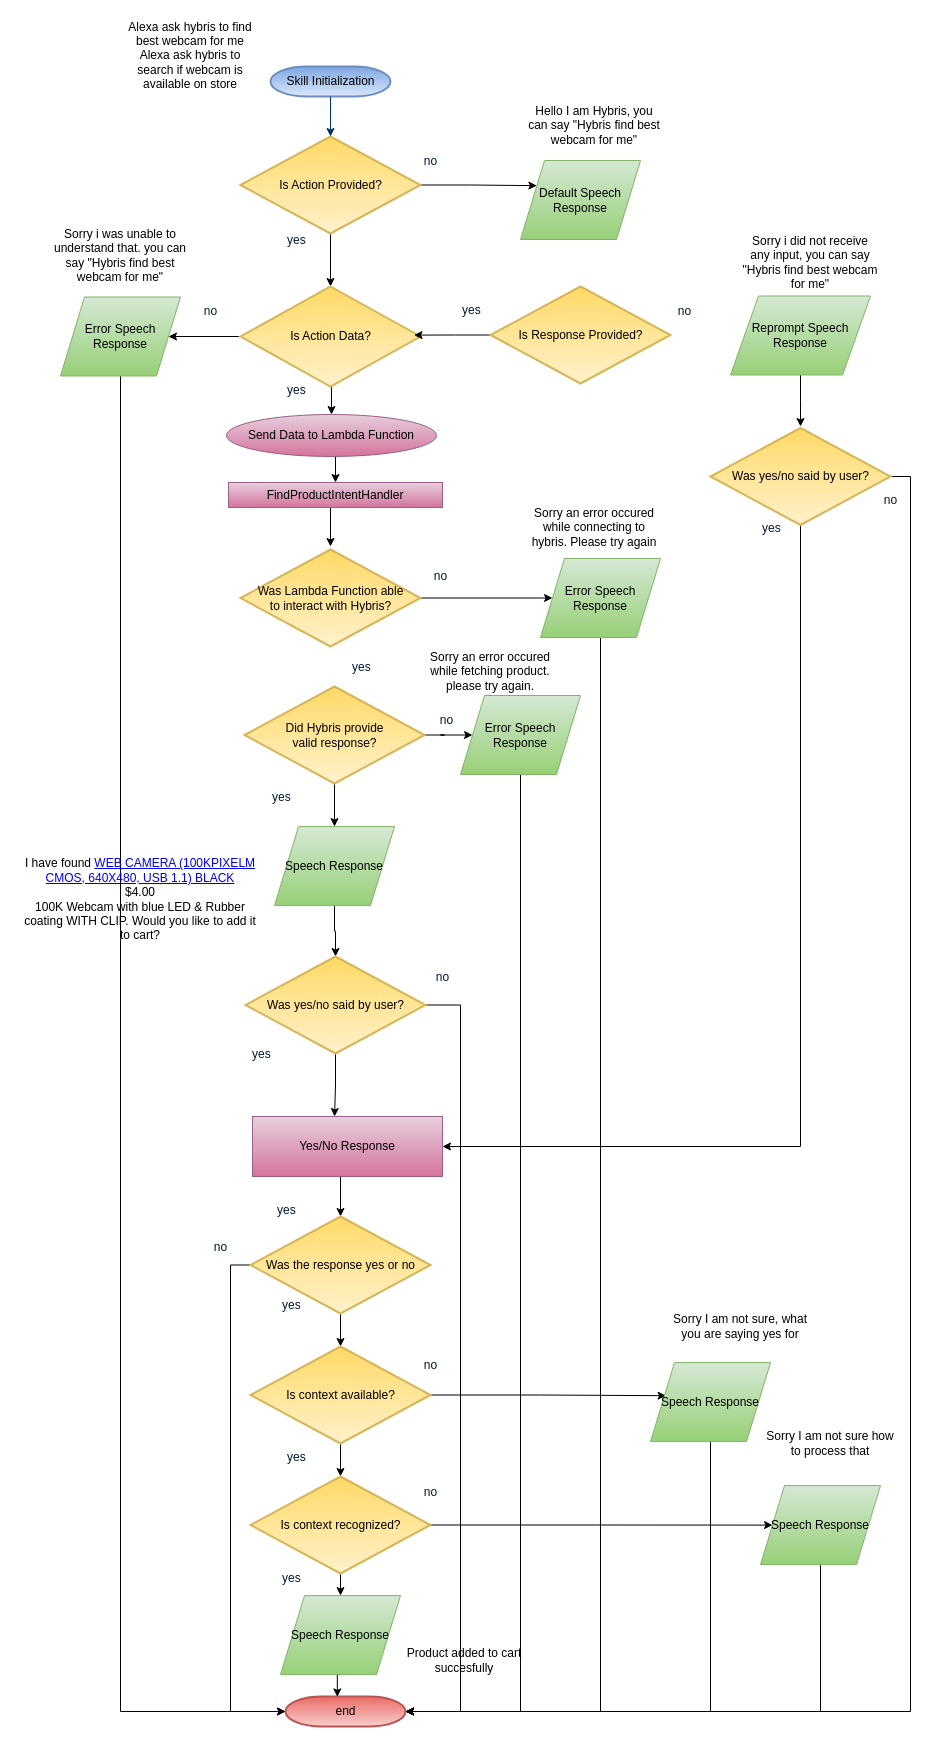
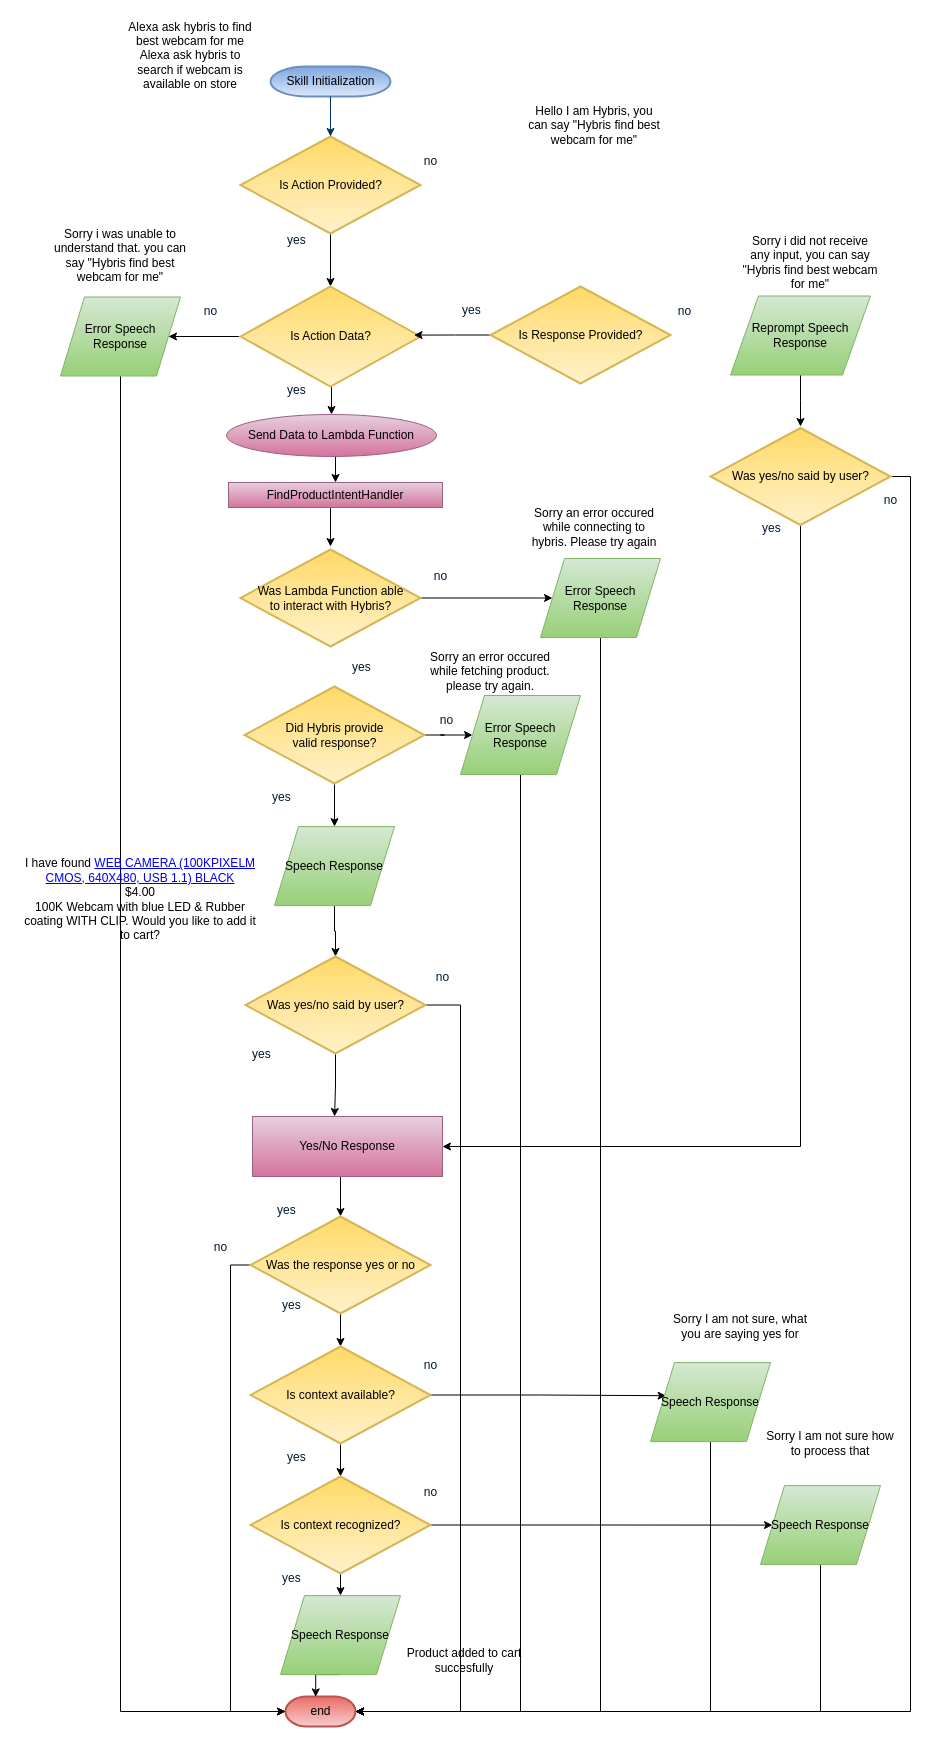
edge "Is Action Provided?" -> "Default Speech Response": removed
node "Default Speech Response": removed
node "end": size 120x30 -> 70x30
